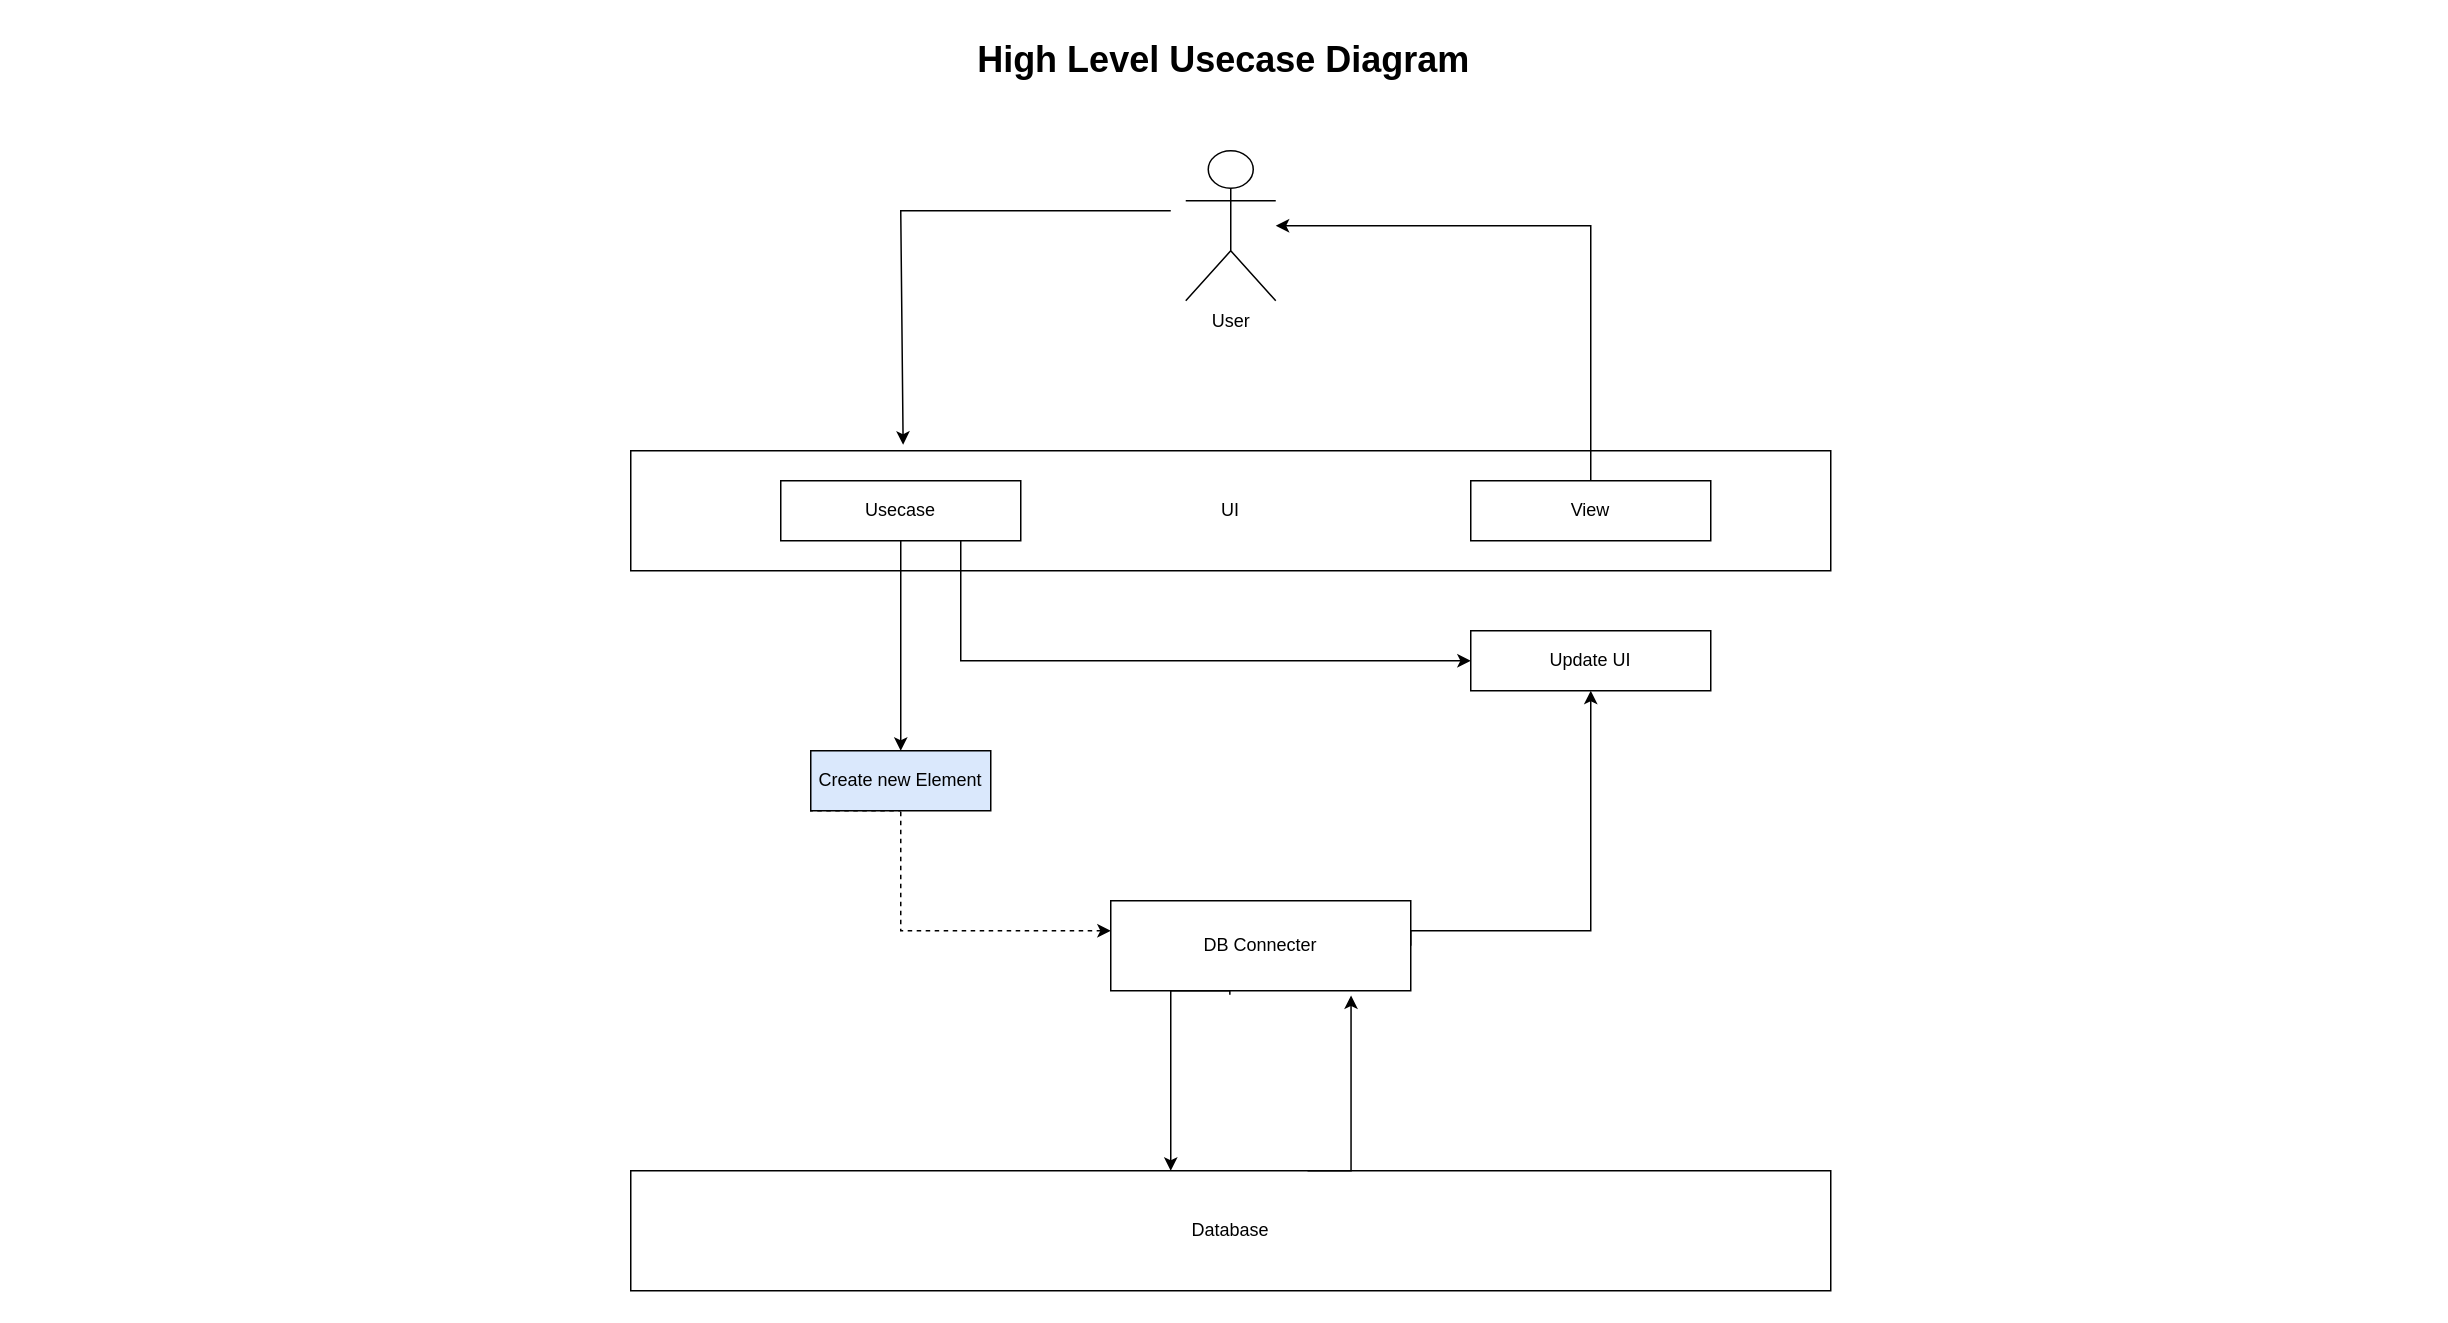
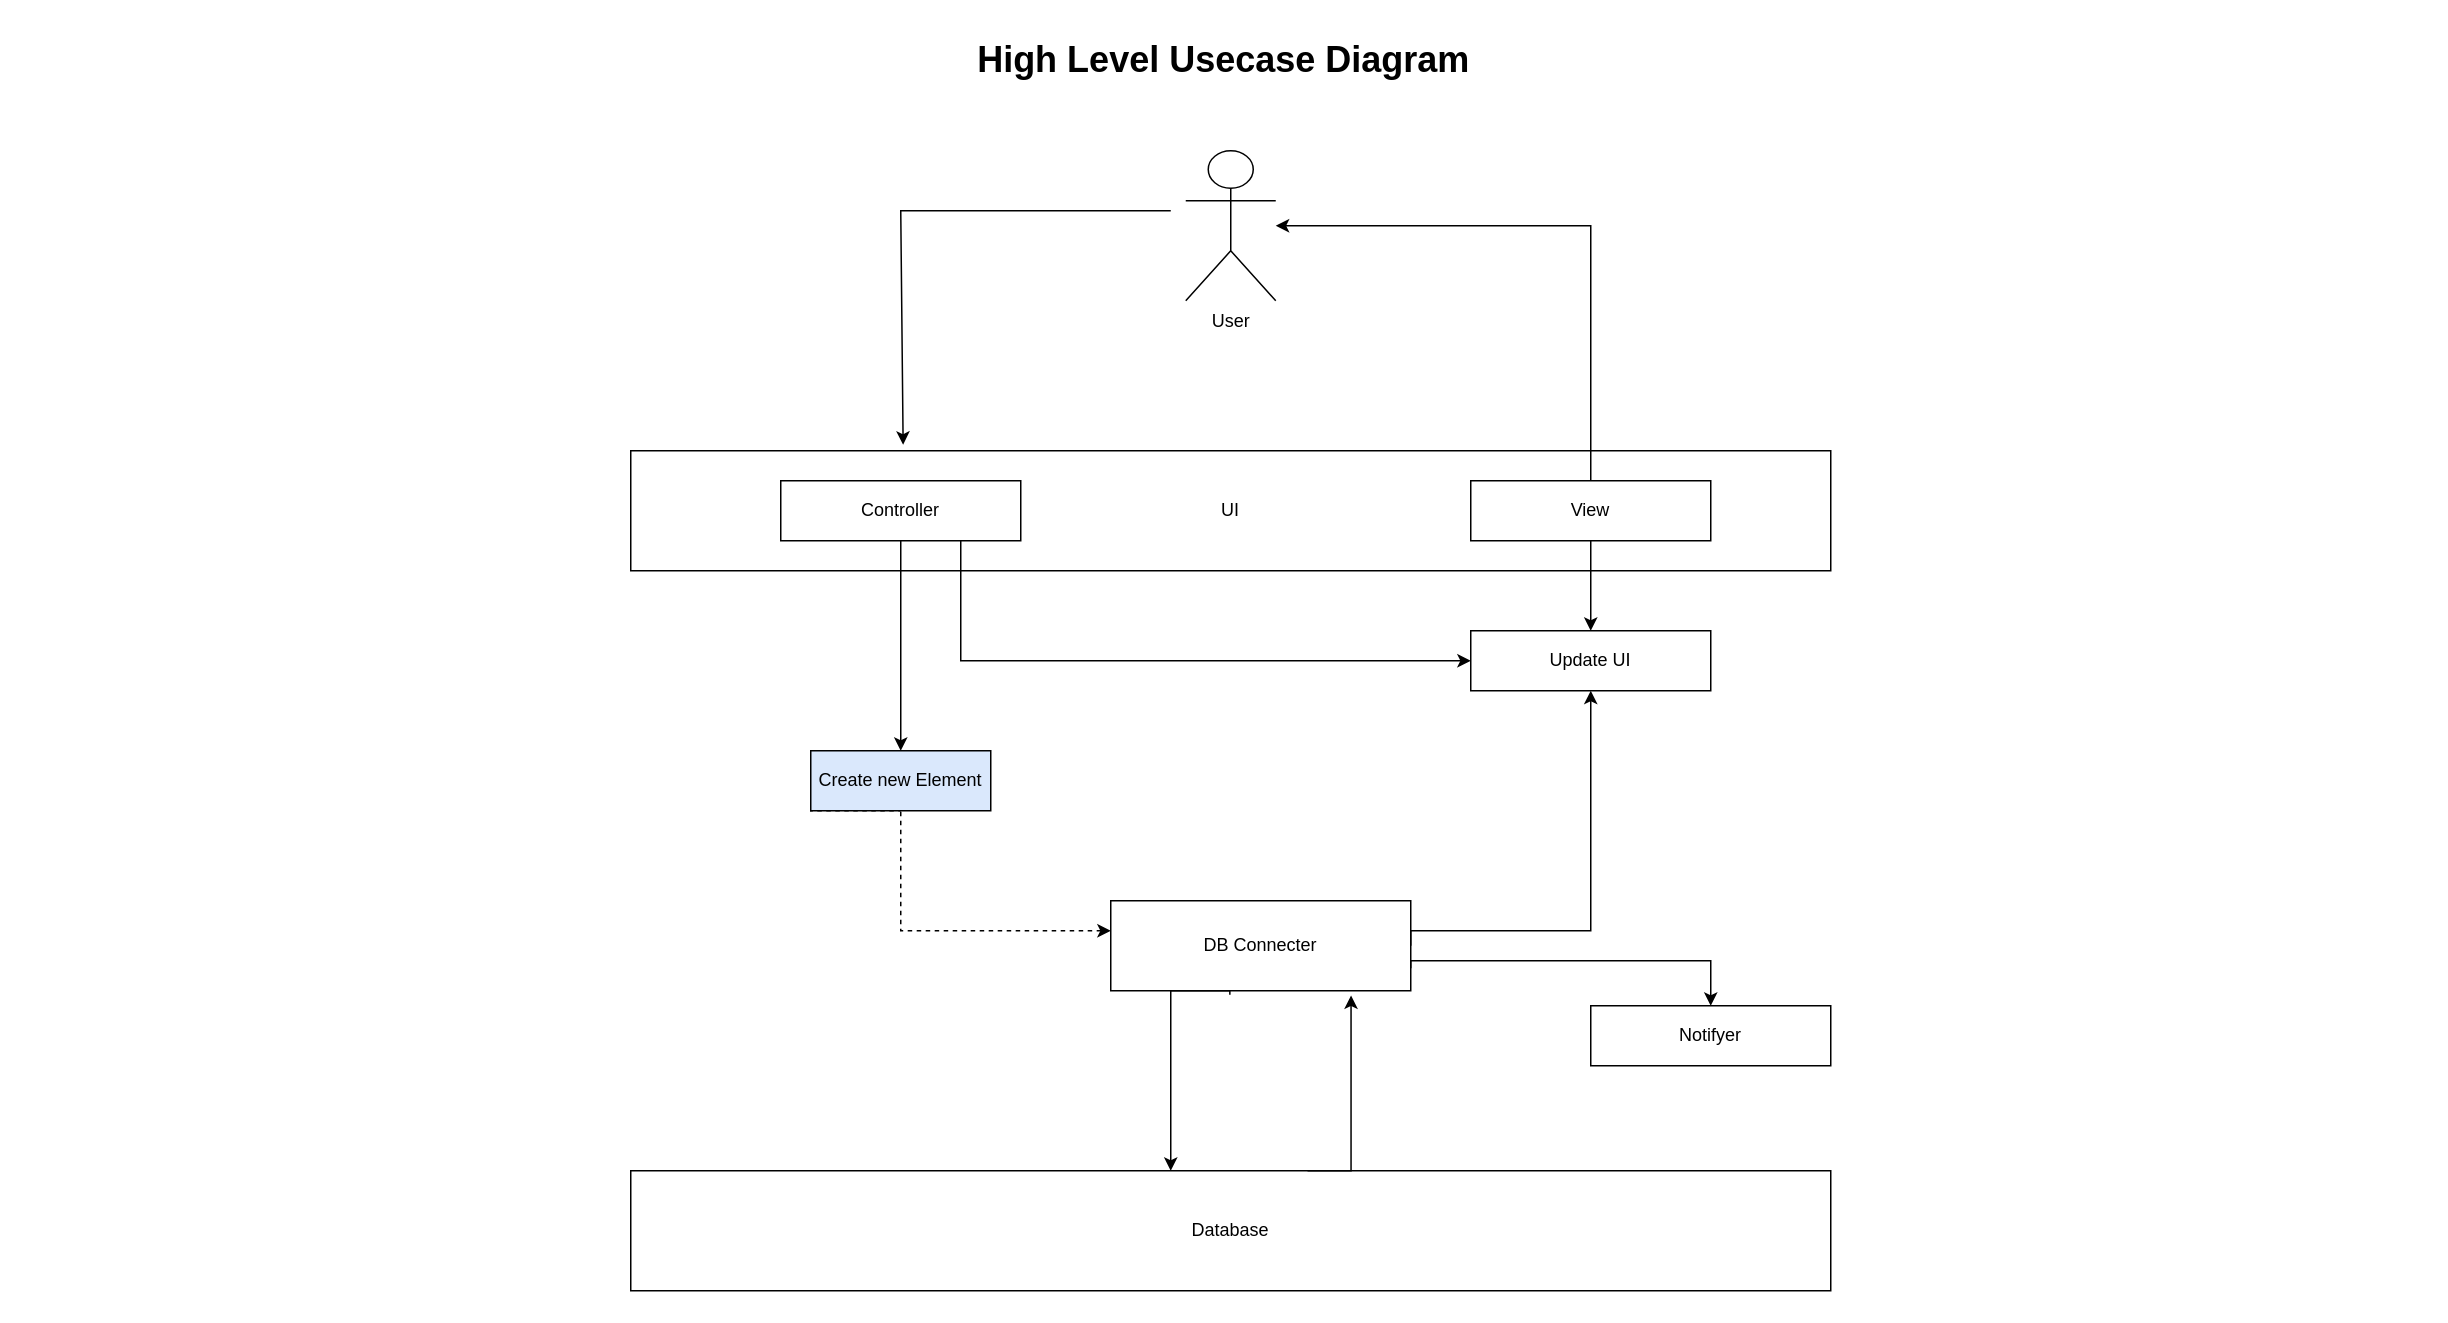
node "Usecase": label "Usecase" -> "Controller"
edge "View" -> "Update UI": added
edge "DB Connecter" -> "Notifyer": added
node "Notifyer": added
